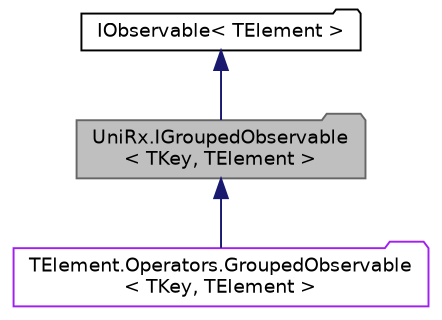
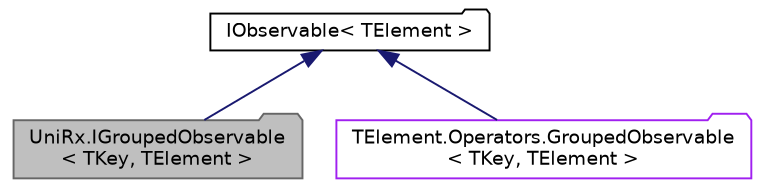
edge "TElement.Operators.GroupedObservable < TKey, TElement >" -> "UniRx.IGroupedObservable < TKey, TElement >": now "TElement.Operators.GroupedObservable < TKey, TElement >" -> "IObservable< TElement >"
